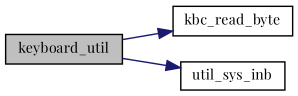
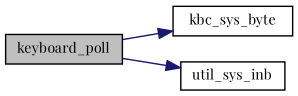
node "kbc_read_byte": label "kbc_read_byte" -> "kbc_sys_byte"
node "keyboard_util": label "keyboard_util" -> "keyboard_poll"
